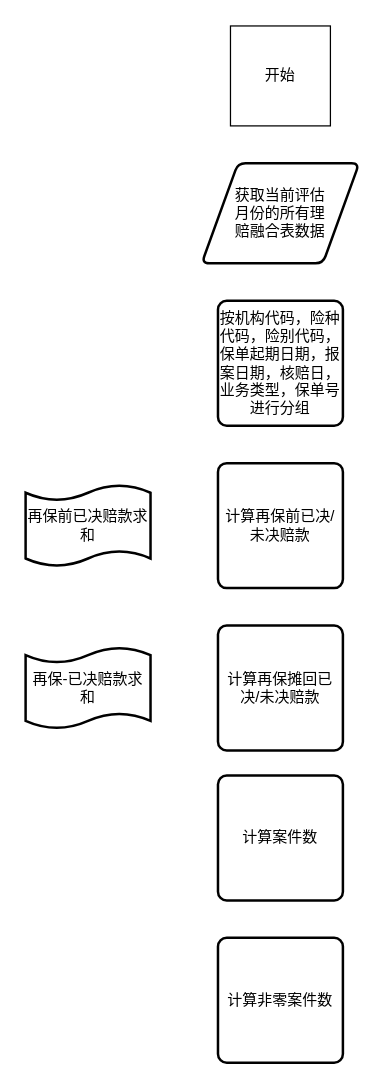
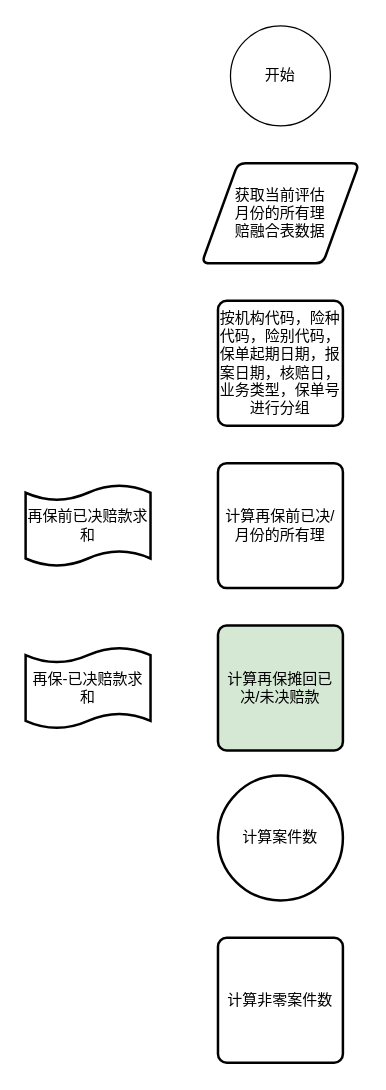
node "开始": shape rectangle -> ellipse
node "计算再保前已决/未决赔款": label "计算再保前已决/未决赔款" -> "计算再保前已决/月份的所有理"
node "计算再保摊回已决/未决赔款": fillcolor #ffffff -> #d5e8d4
node "计算案件数": shape rounded rectangle -> ellipse
